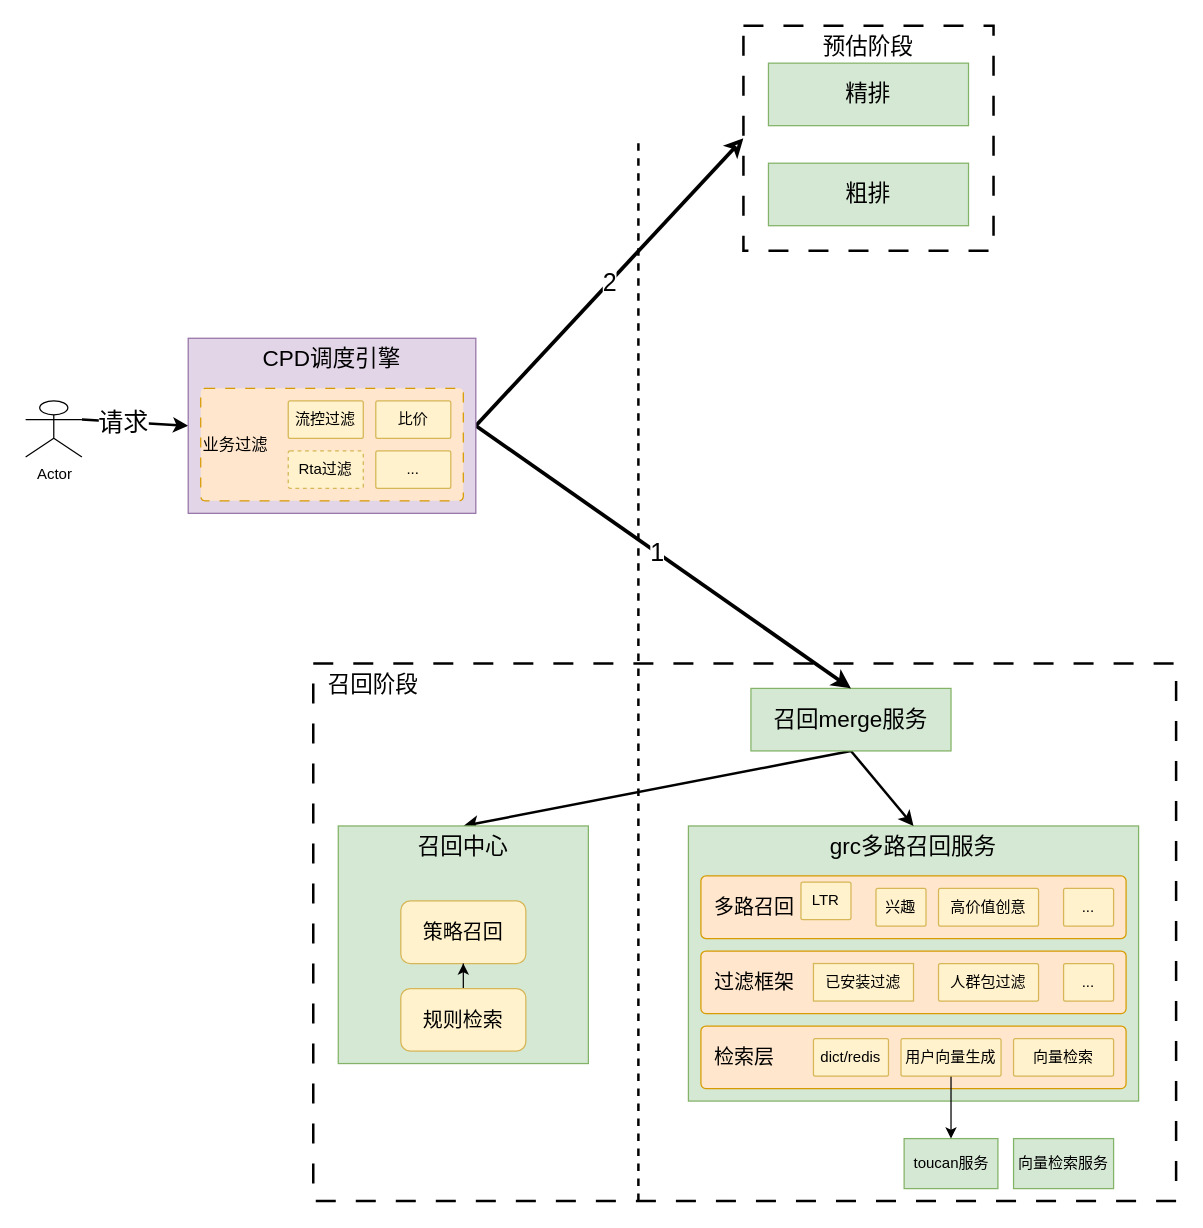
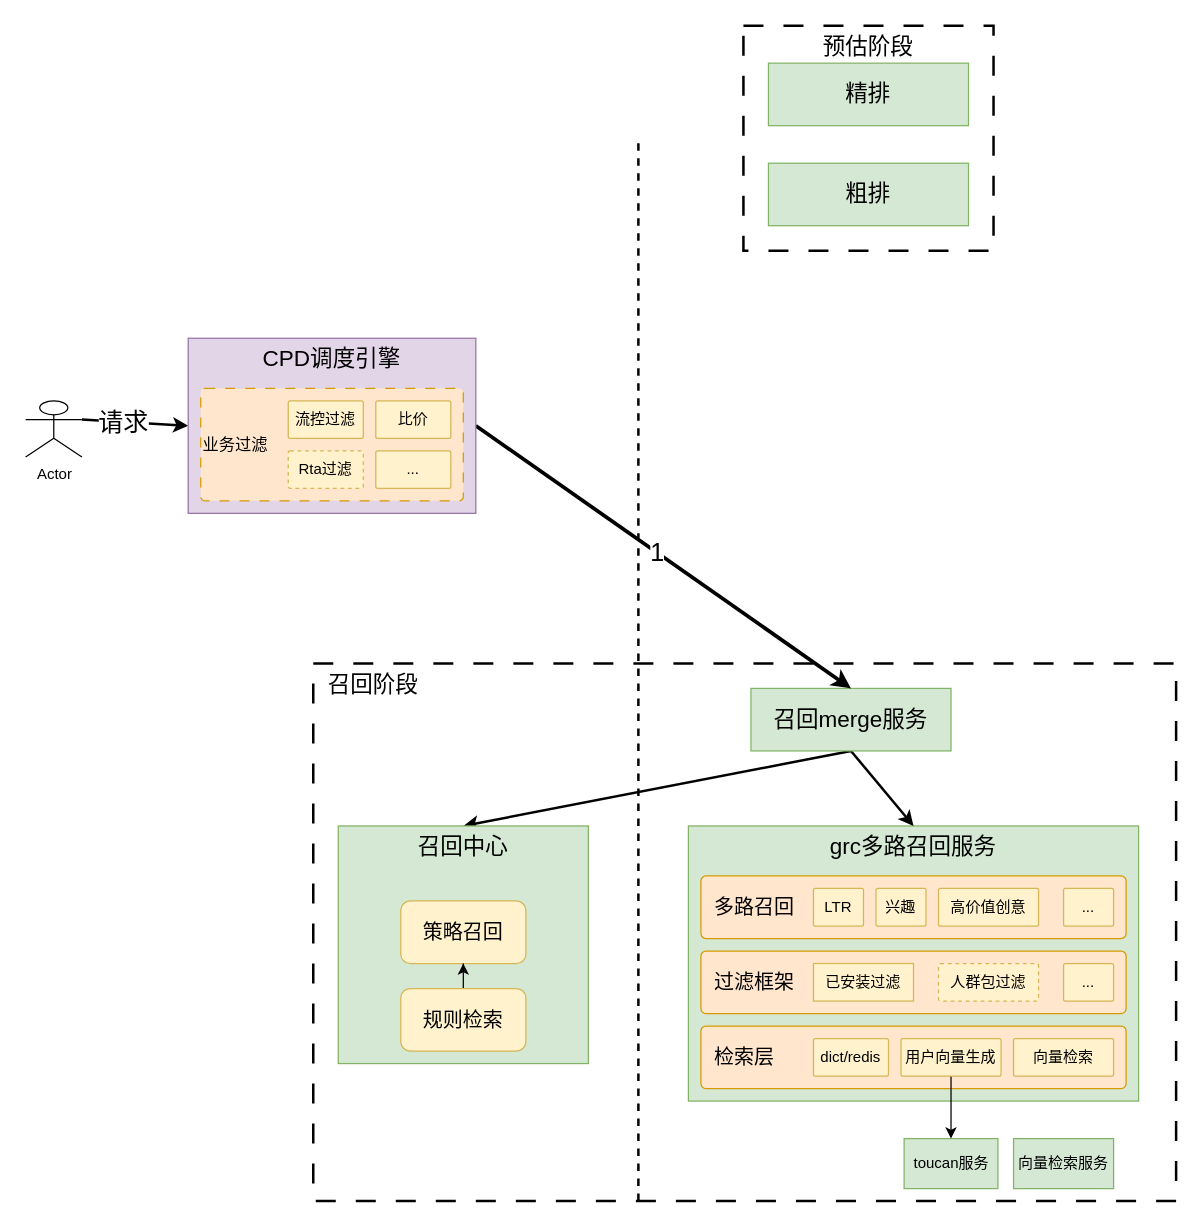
edge "CPD调度引擎" -> "预估阶段": removed, label "2"
node "LTR": moved (826, 901) -> (838, 907)
node "人群包过滤": style solid -> dashed
